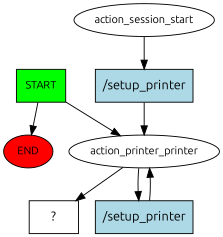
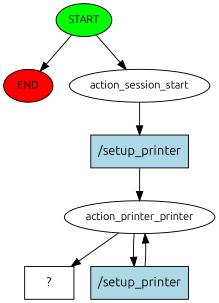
node "START": shape box -> ellipse
edge "START" -> "action_printer_printer": now "START" -> "action_session_start"
